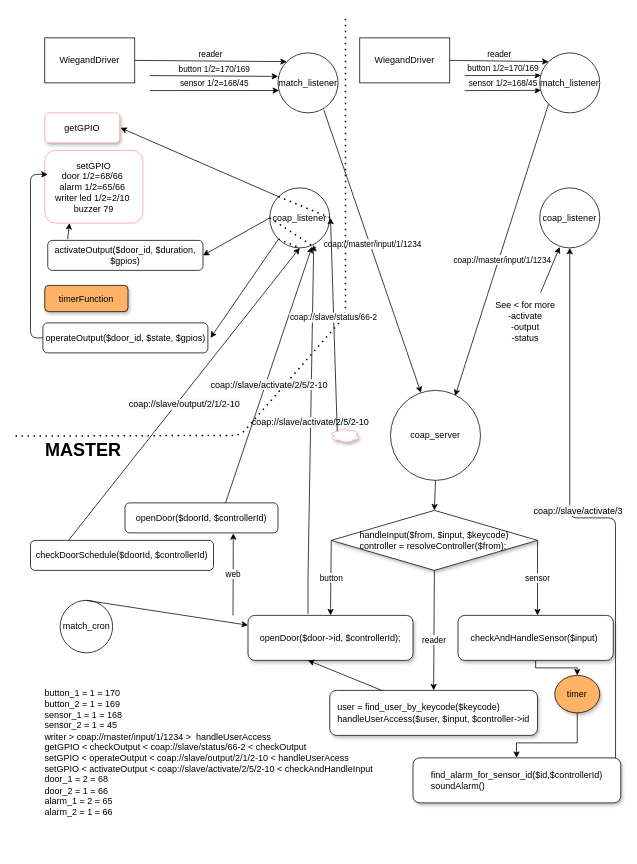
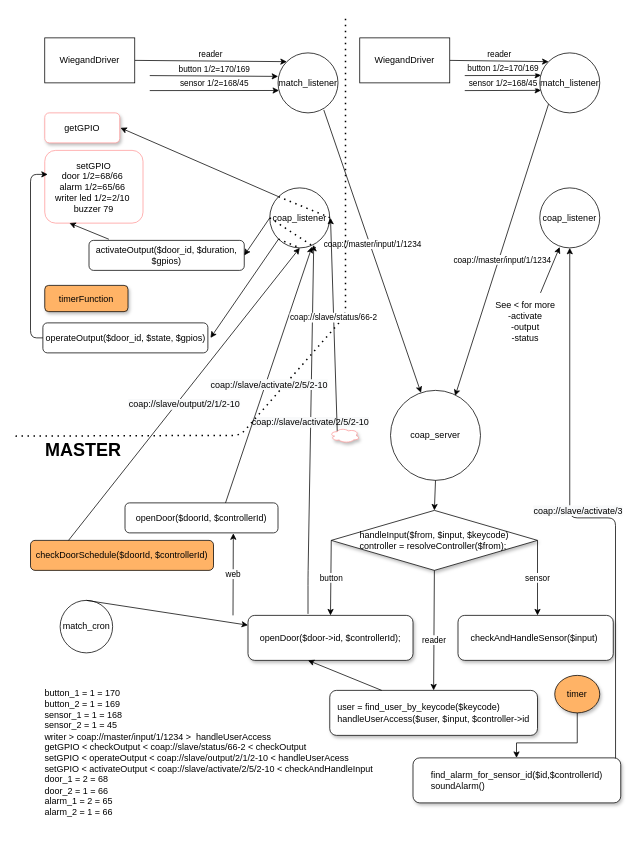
node "activateOutput($door_id, $duration, $gpios)": moved (125, 255) -> (167, 255)
node "checkDoorSchedule($doorId, $controllerId)": fillcolor #ffffff -> #ffb366
edge "checkAndHandleSensor($input)" -> "timer": removed
